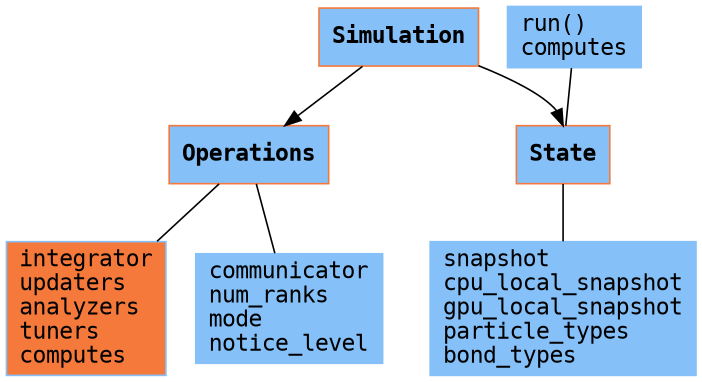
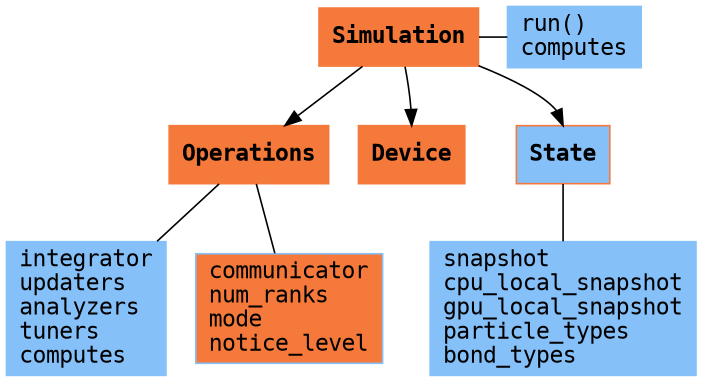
node "Simulation": fillcolor #85c0f9 -> #f5793a
edge "run() computes" -- "State": now "run() computes" -- "Simulation"
node "Operations": fillcolor #85c0f9 -> #f5793a
node "Device": added
node "integrator updaters analyzers tuners computes": fillcolor #f5793a -> #85c0f9
node "communicator num_ranks mode notice_level": fillcolor #85c0f9 -> #f5793a
